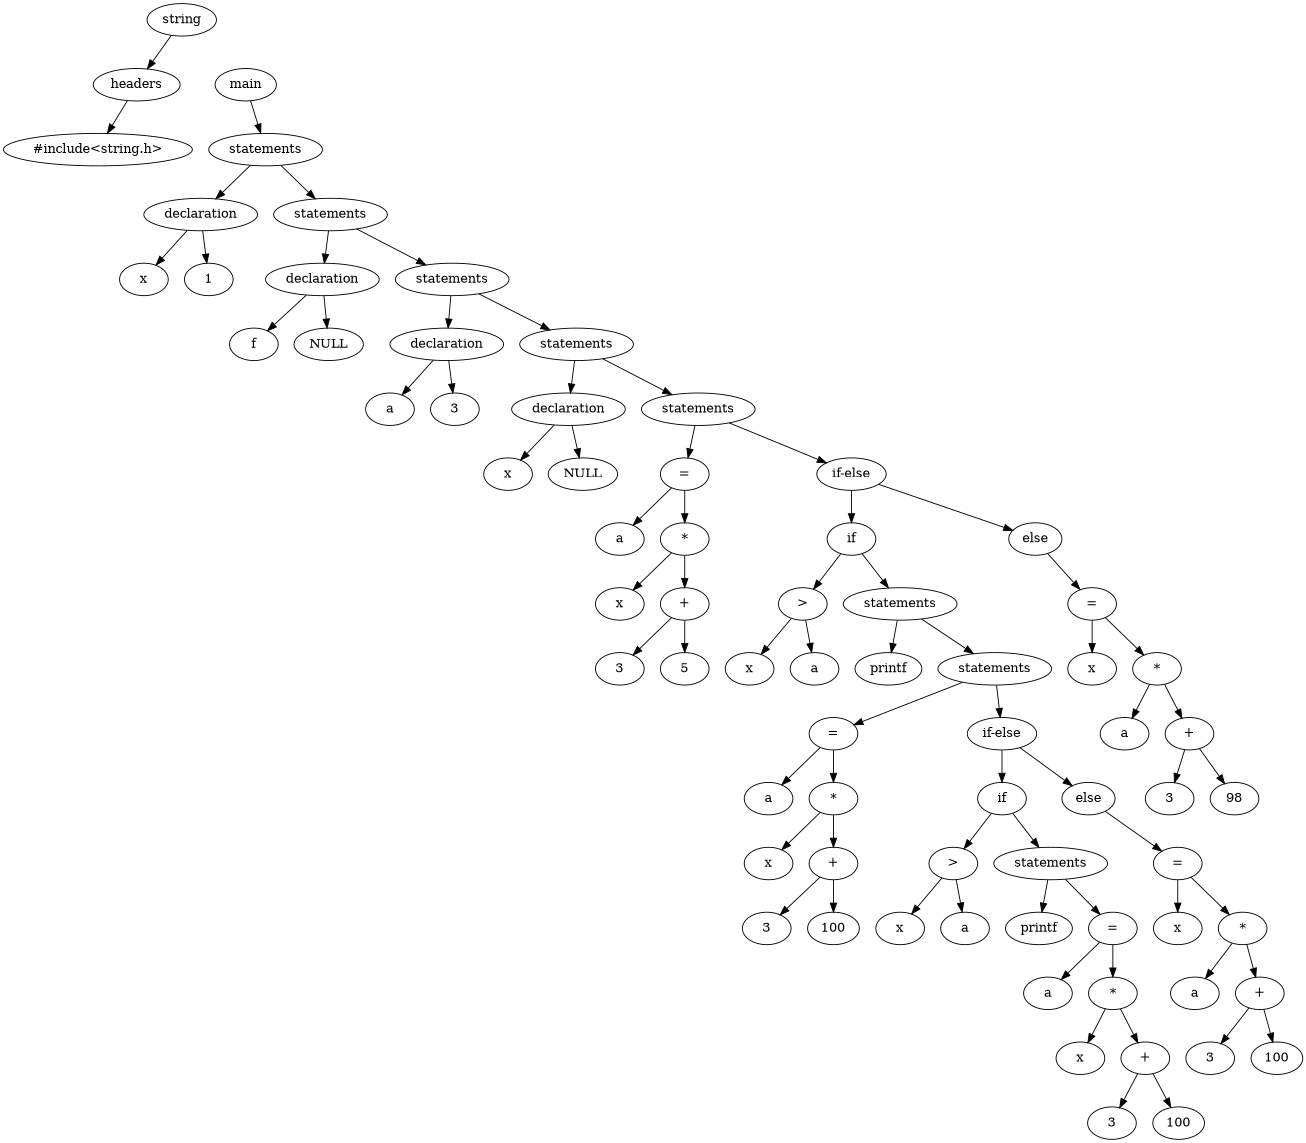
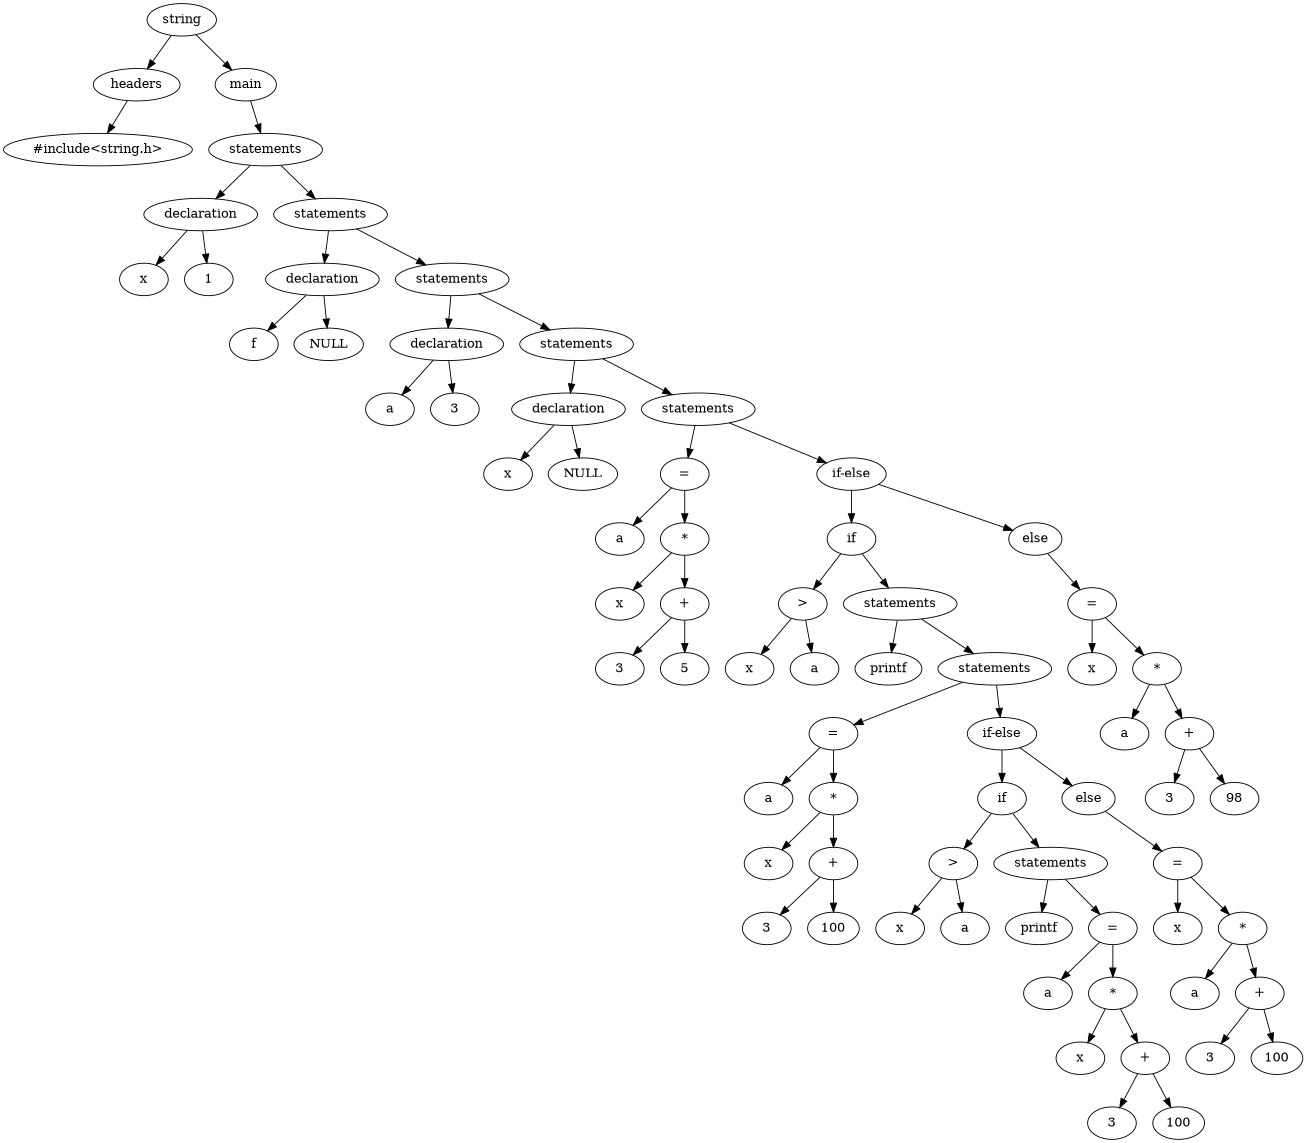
edge "string" -> "main": added
